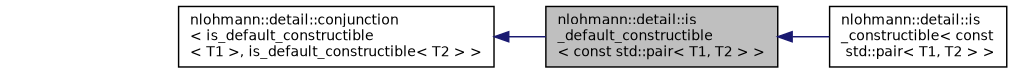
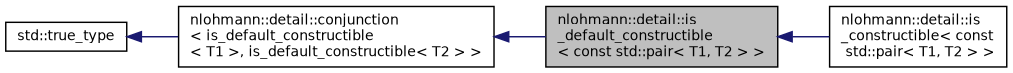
node "std::true_type": added
